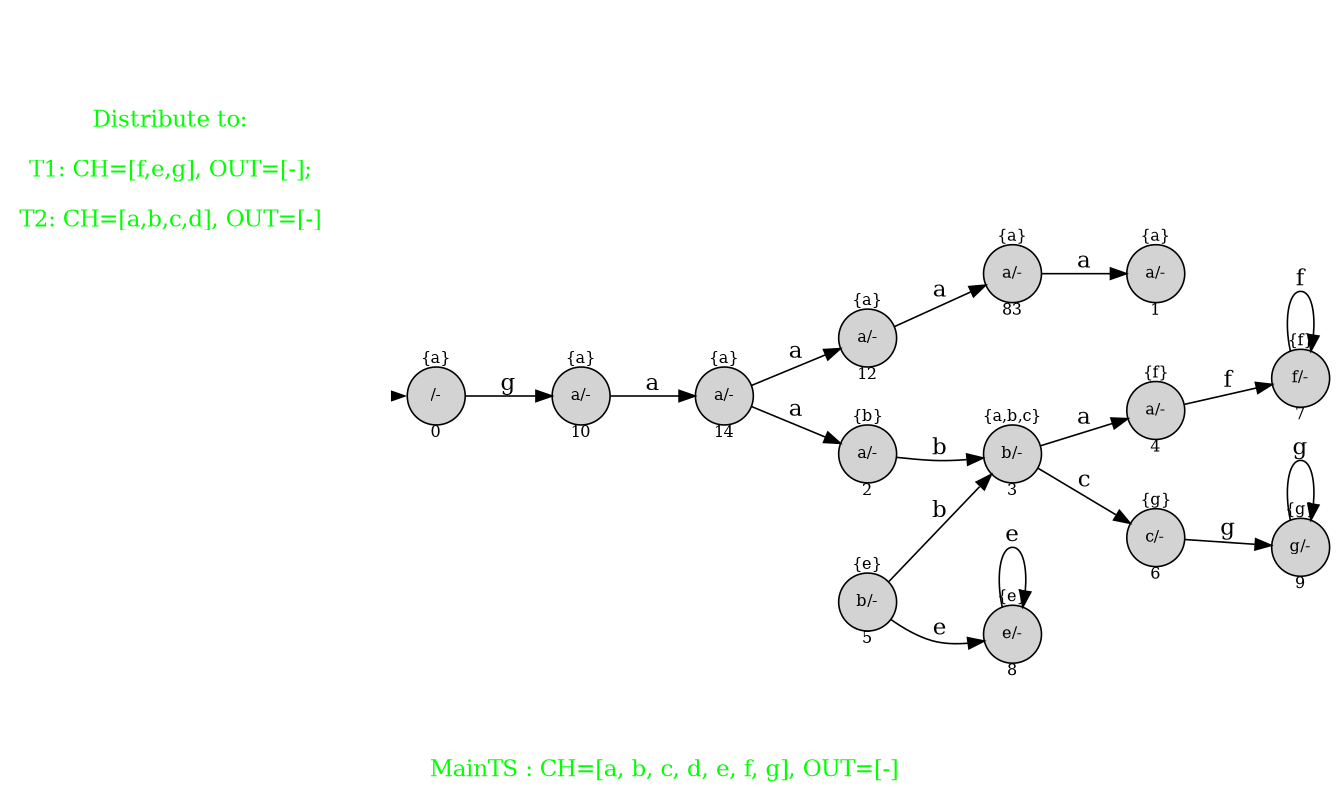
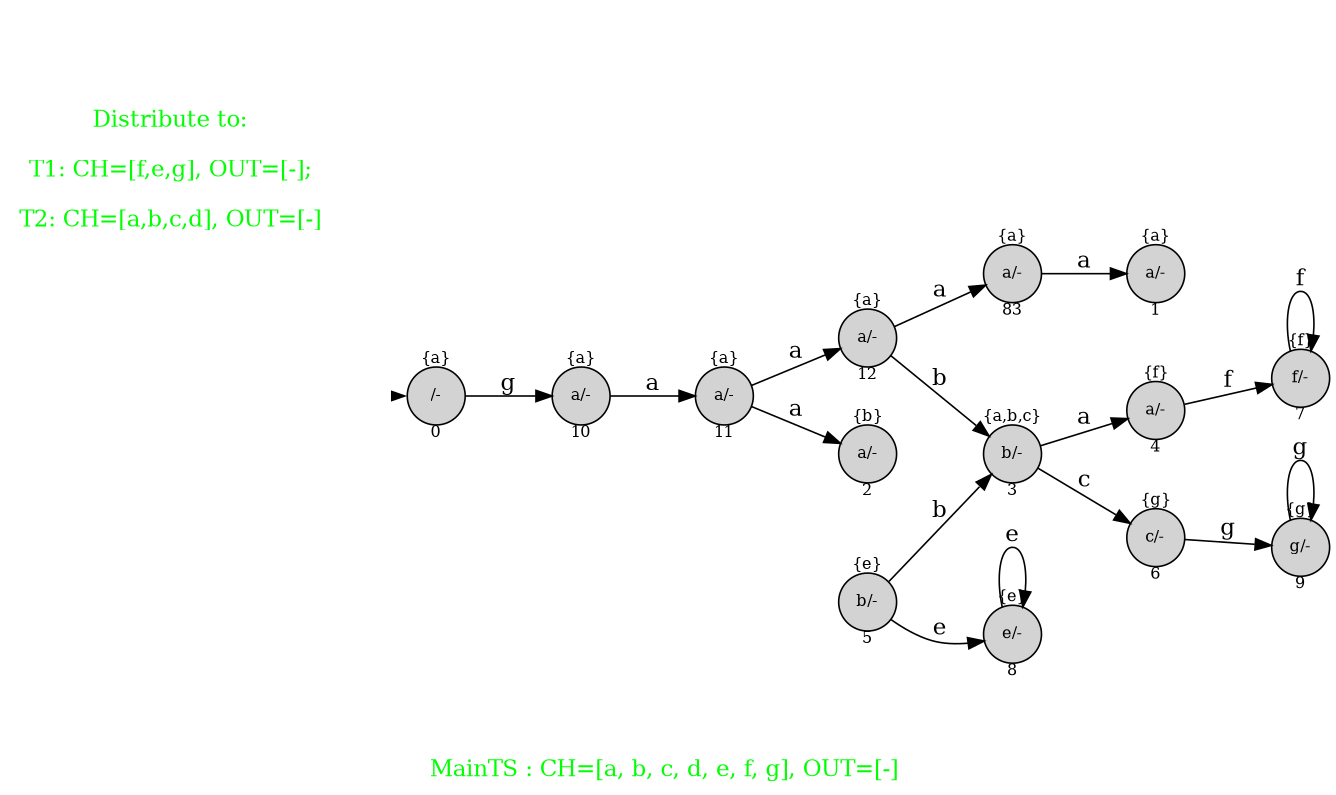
node "{a} a/- 14": label "{a} a/- 14" -> "{a} a/- 11"
edge "{b} a/- 2" -> "{a,b,c} b/- 3": now "{a} a/- 12" -> "{a,b,c} b/- 3"
